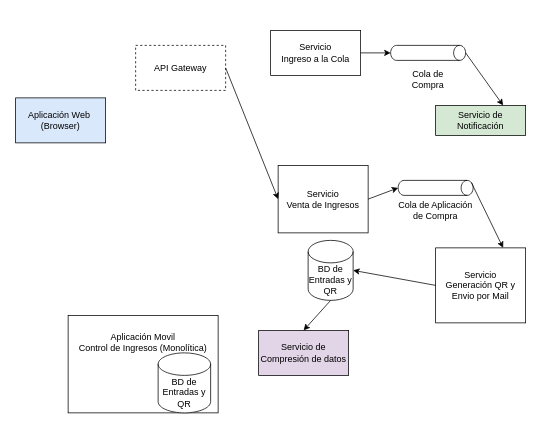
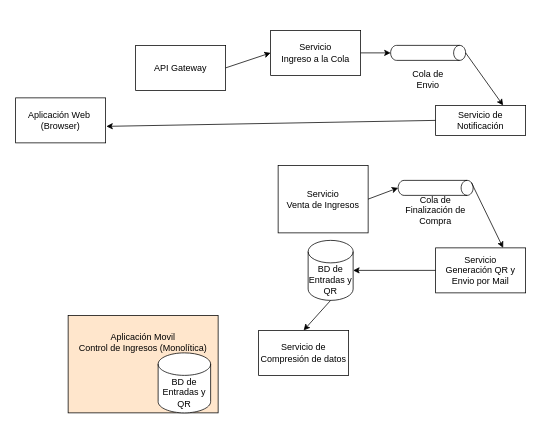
edge "API Gateway" -> "Servicio Ingreso a la Cola": added
node "API Gateway": style dashed -> solid
node "Cola de Compra": label "Cola de Compra" -> "Cola de Envio"
node "Aplicación Web (Browser)": fillcolor #dae8fc -> #ffffff
node "Servicio de Notificación": fillcolor #d5e8d4 -> #ffffff
edge "Servicio de Notificación" -> "Aplicación Web (Browser)": added
edge "API Gateway" -> "Servicio Venta de Ingresos": removed
node "Cola de Aplicación de Compra": label "Cola de Aplicación de Compra" -> "Cola de Finalización de Compra"
node "Servicio Generación QR y Envio por Mail": size 90x75 -> 90x45
node "Servicio de Compresión de datos": fillcolor #e1d5e7 -> #ffffff
node "Aplicación Movil Control de Ingresos (Monolítica)": fillcolor #ffffff -> #ffe6cc
